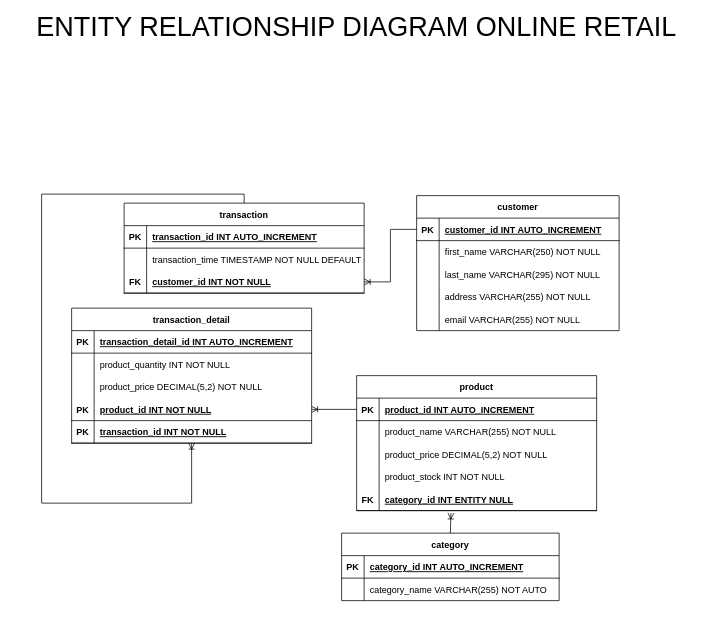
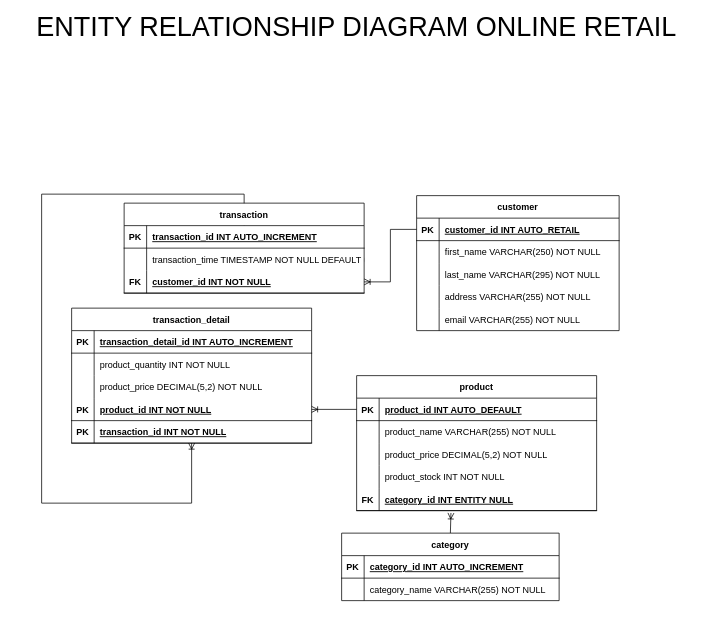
node "customer_id INT AUTO_INCREMENT": label "customer_id INT AUTO_INCREMENT" -> "customer_id INT AUTO_RETAIL"
node "product_id INT AUTO_INCREMENT": label "product_id INT AUTO_INCREMENT" -> "product_id INT AUTO_DEFAULT"
node "category_name VARCHAR(255) NOT AUTO": label "category_name VARCHAR(255) NOT AUTO" -> "category_name VARCHAR(255) NOT NULL"
